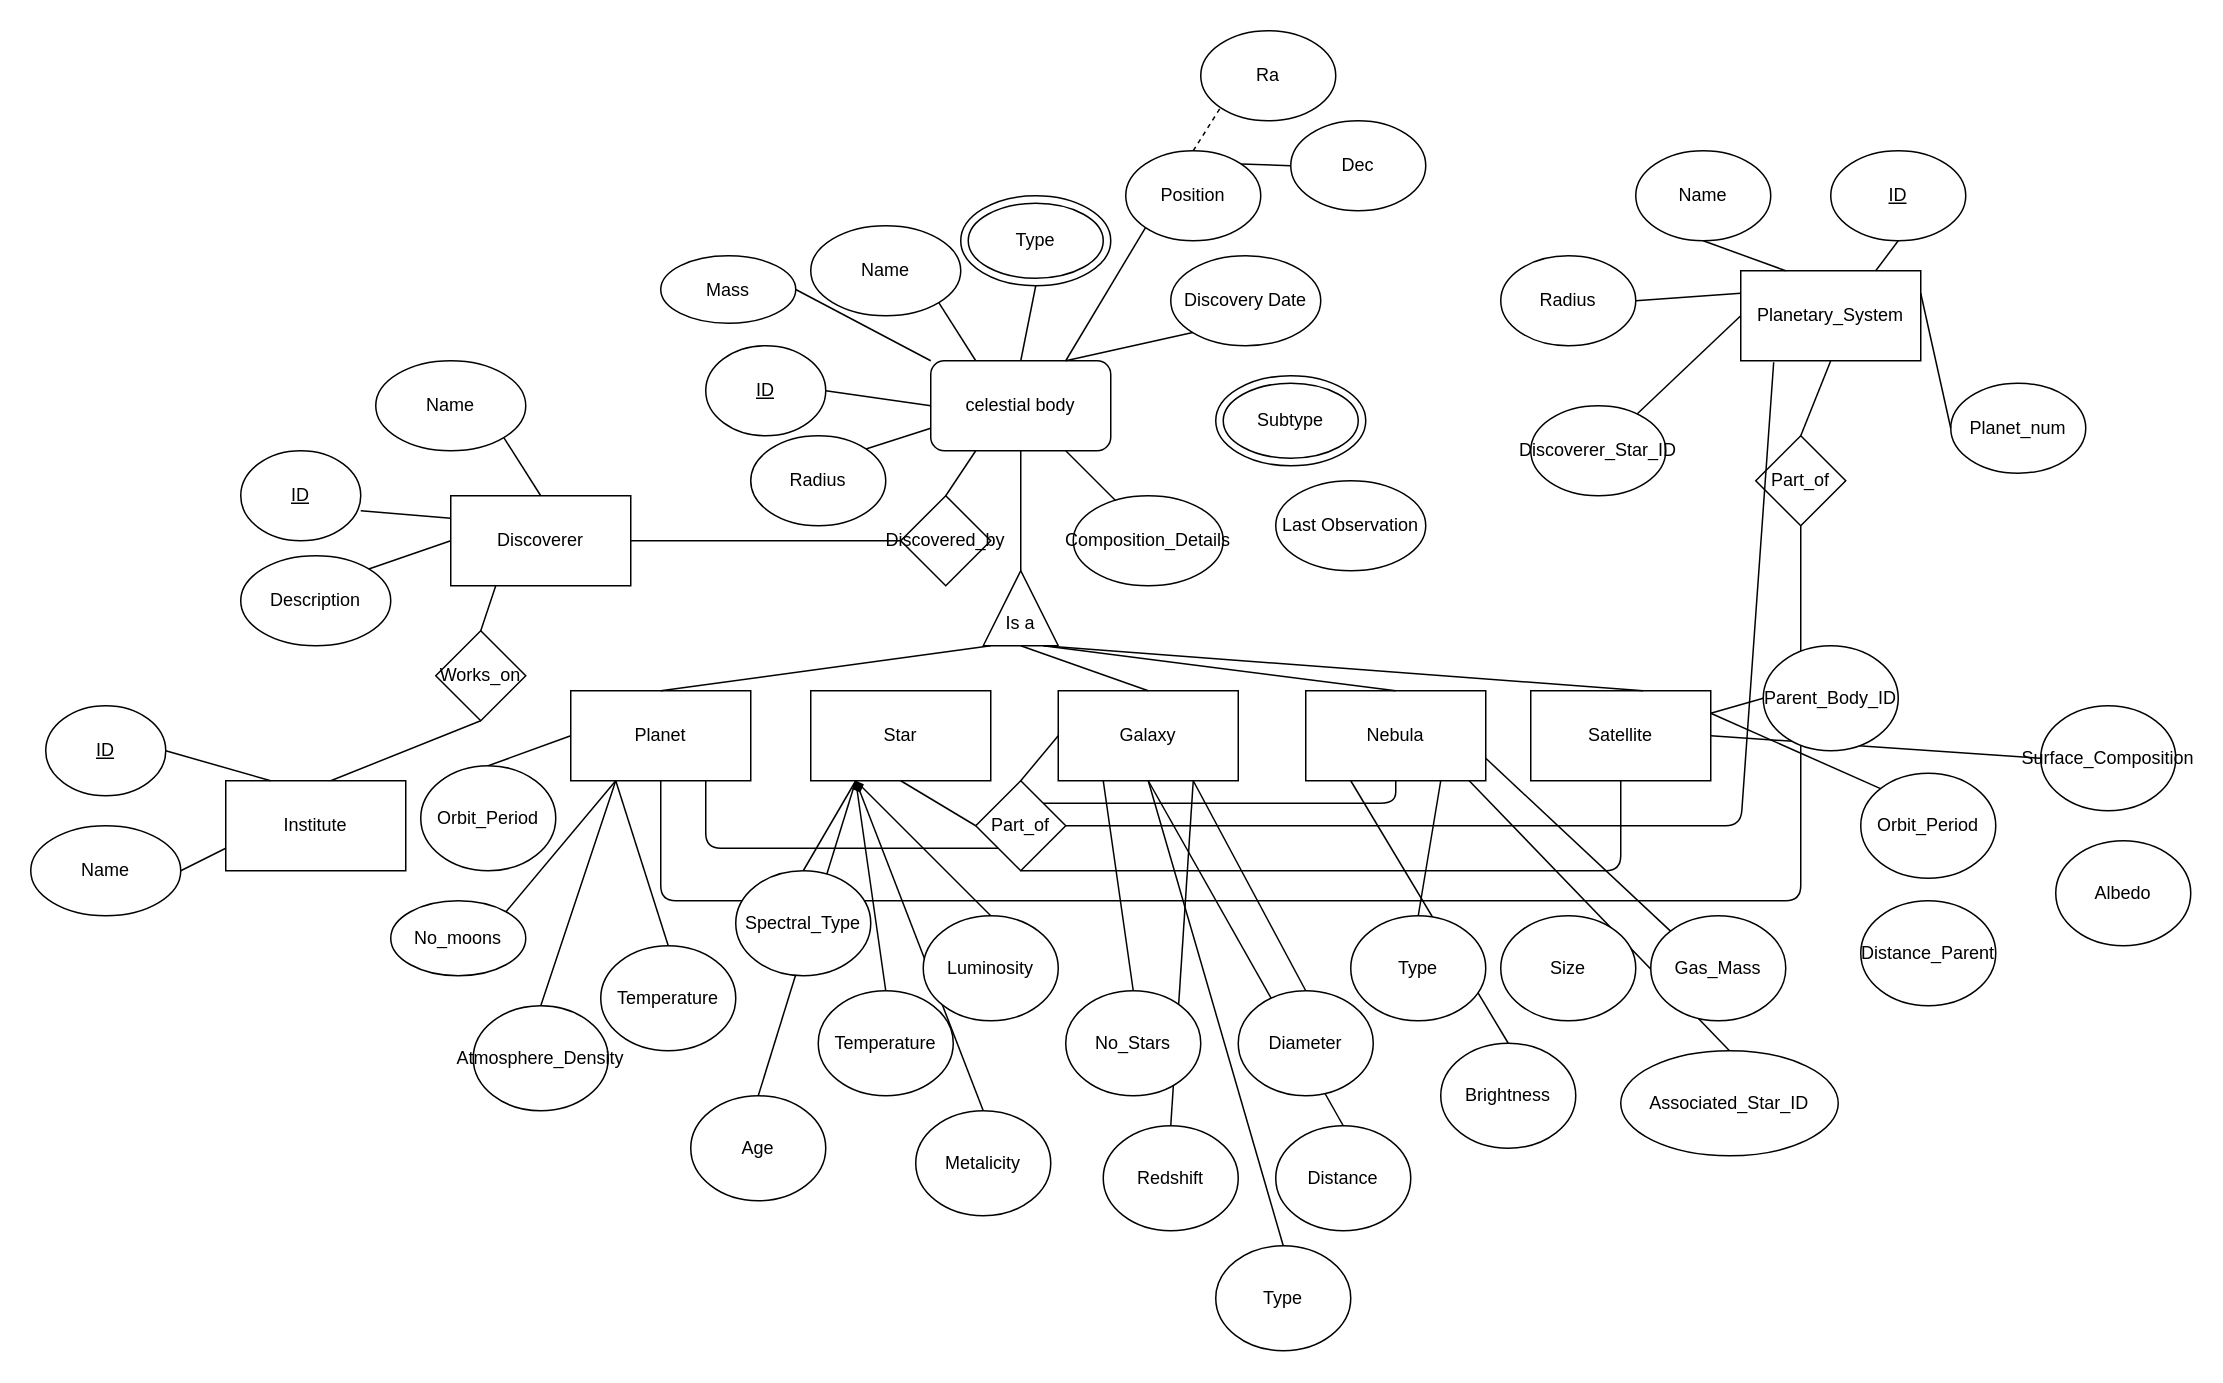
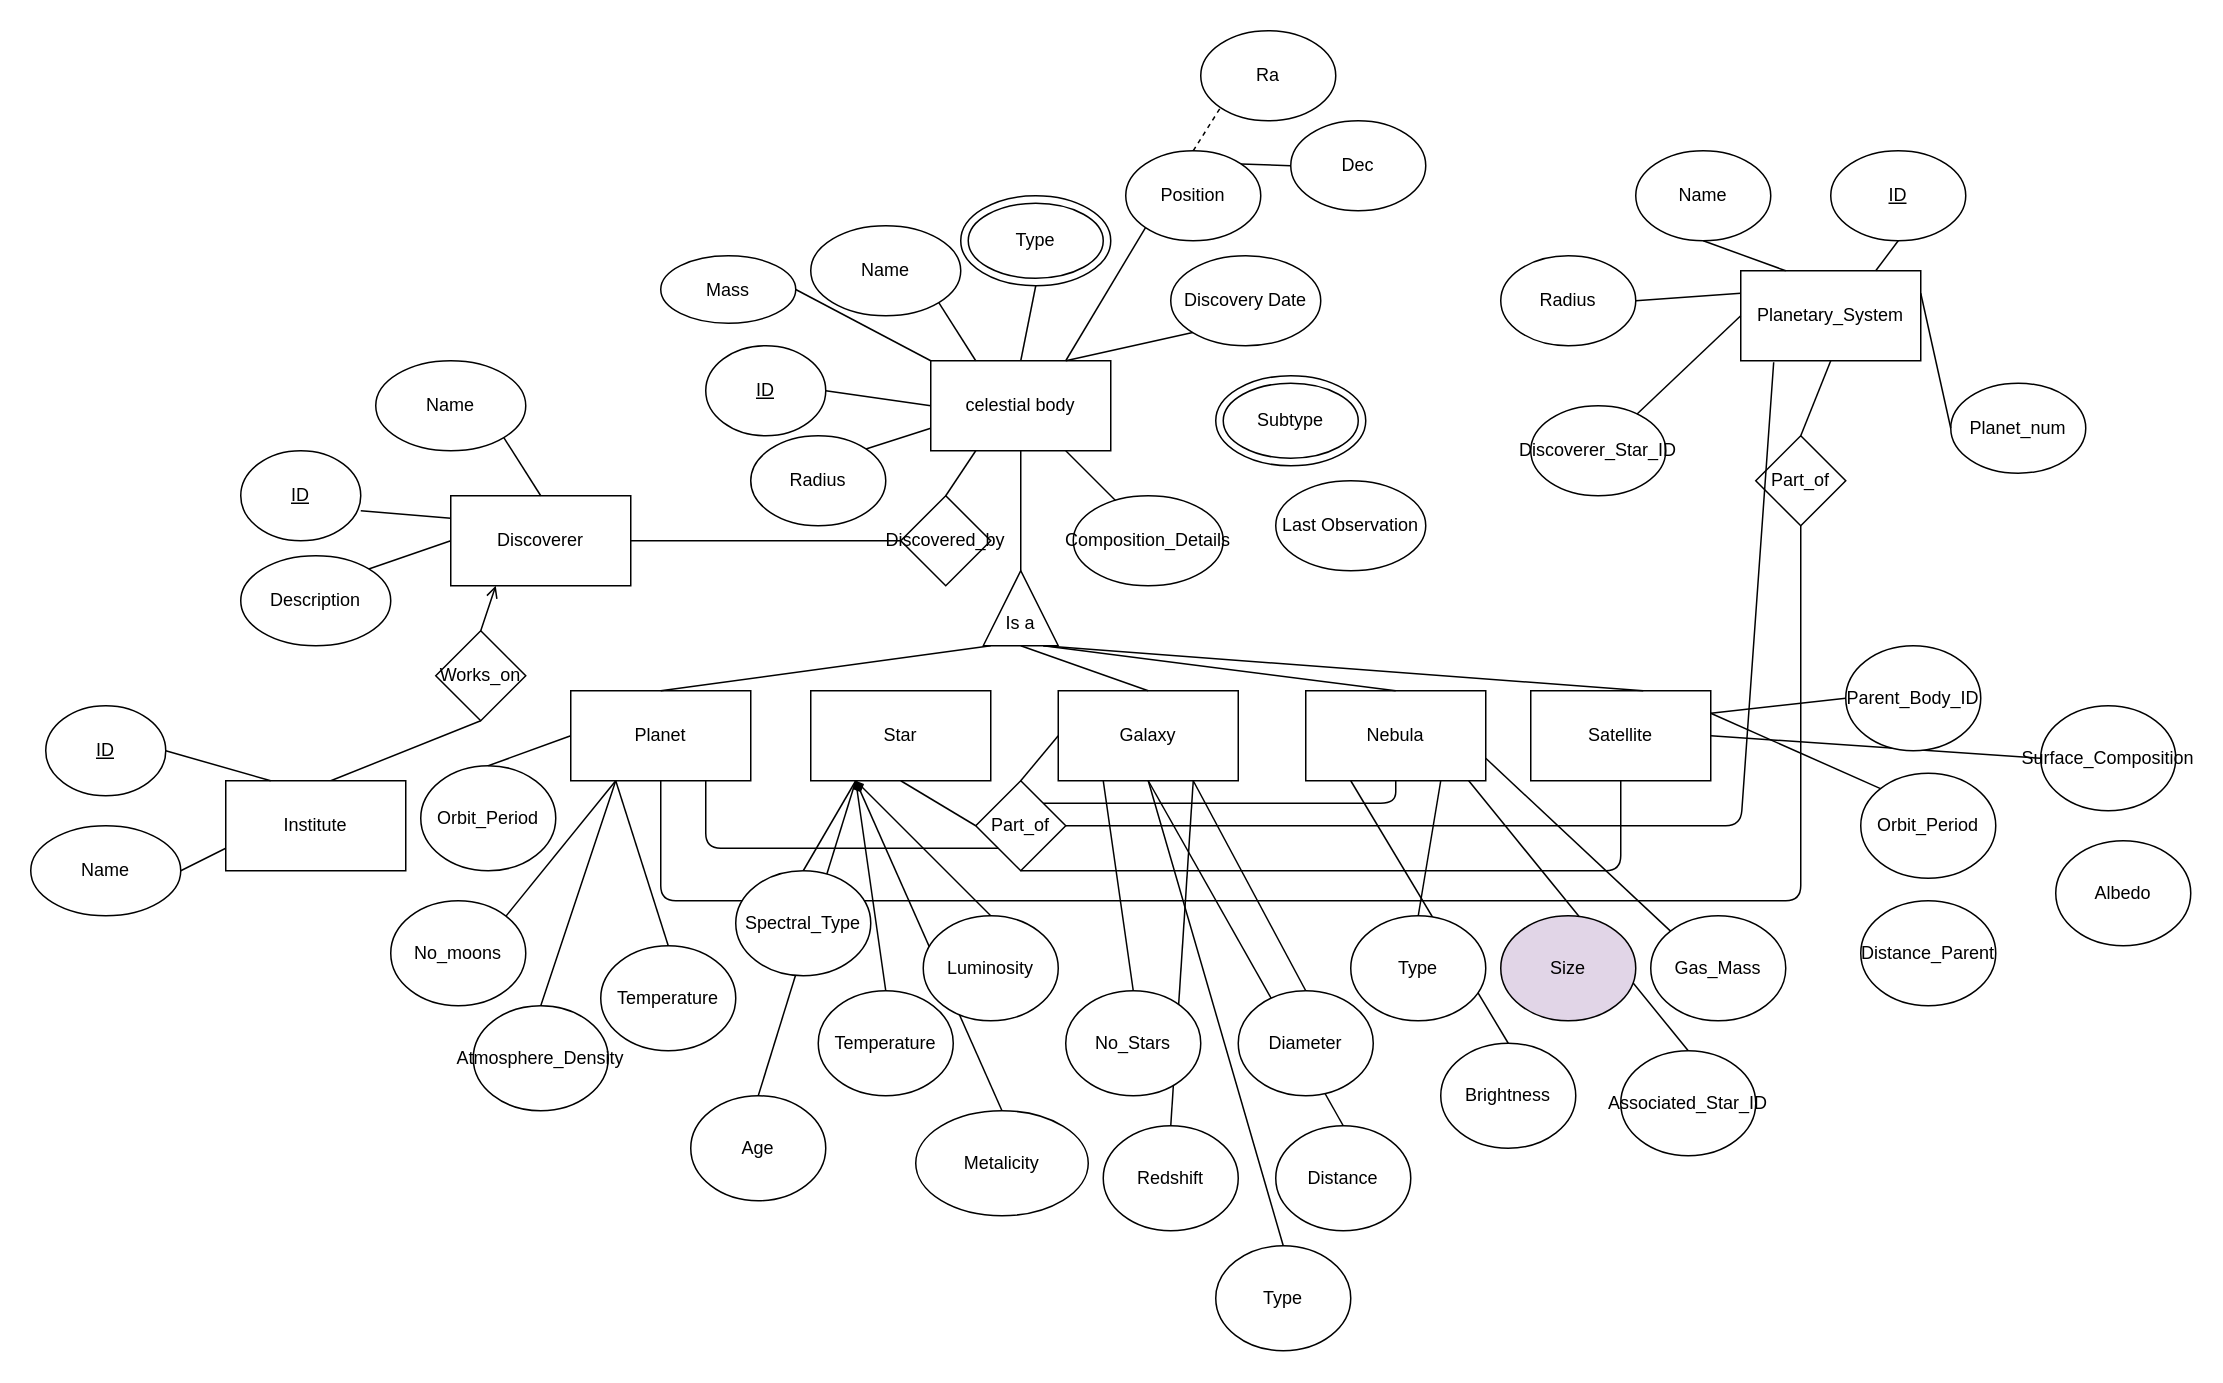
node "celestial body": shape rounded rectangle -> rectangle
edge "Discoverer" -- "Works_on": arrowhead none -> open
node "Parent_Body_ID": moved (1831, 698) -> (1913, 698)
node "No_moons": size 135x75 -> 135x105
node "Size": fillcolor #ffffff -> #e1d5e7
node "Associated_Star_ID": size 218x105 -> 135x105
node "Metalicity": size 135x105 -> 173x105
